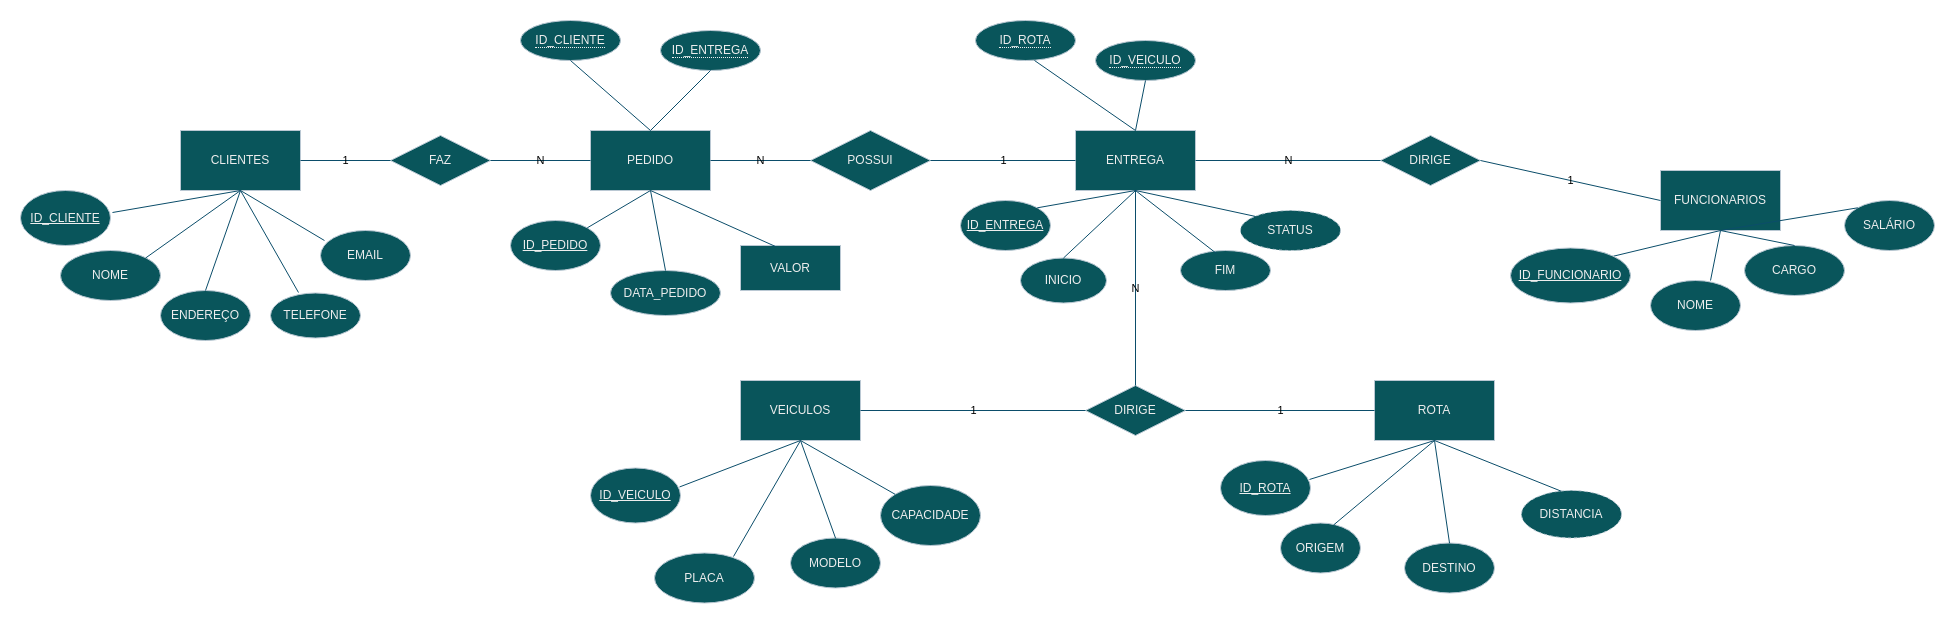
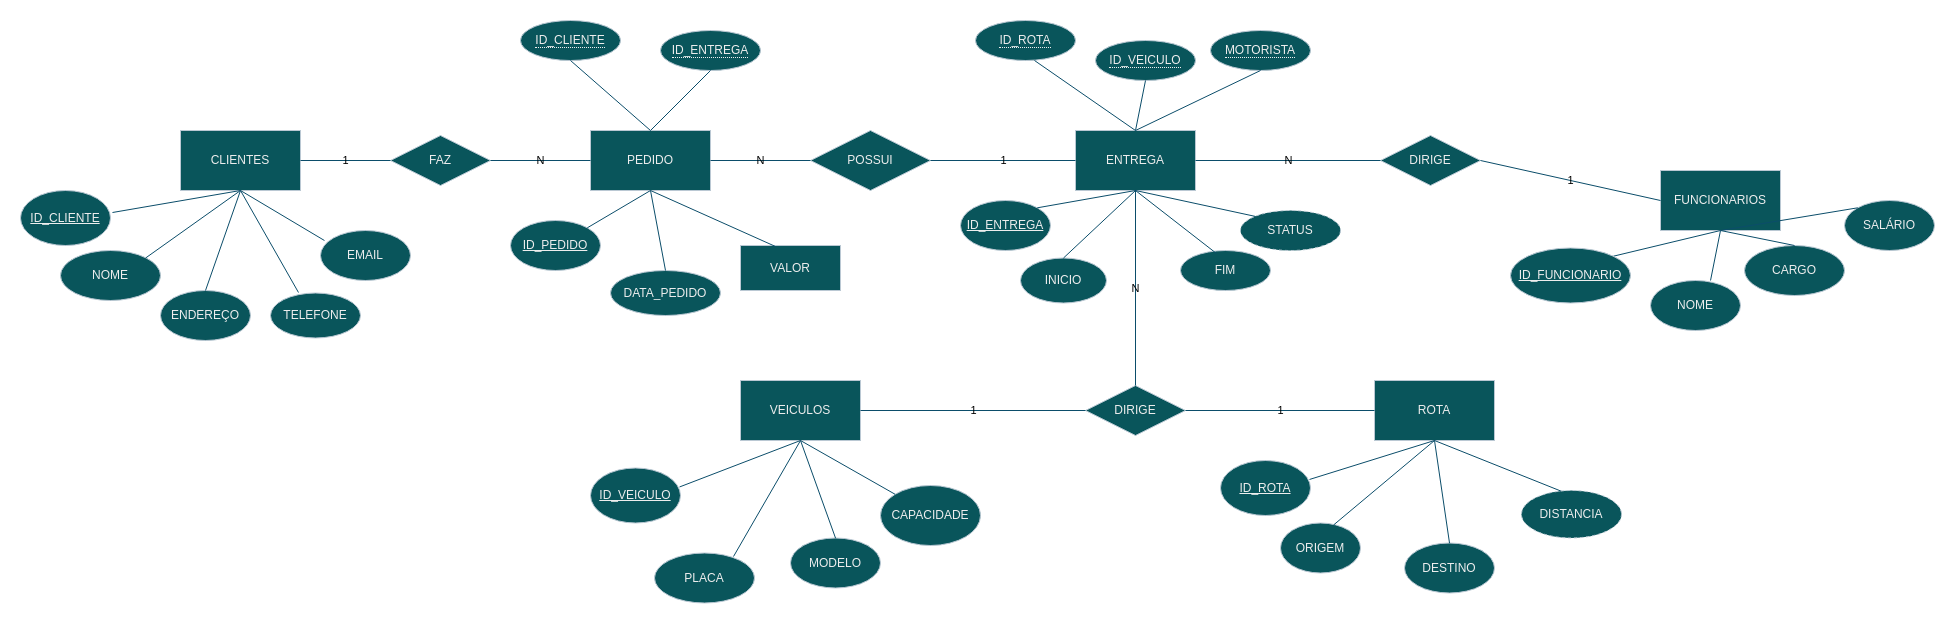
node "MOTORISTA": added
edge "MOTORISTA" -- "ENTREGA": added
